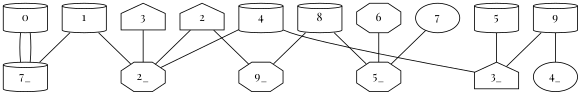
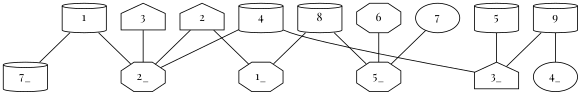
node "0": removed
node "9_": label "9_" -> "1_"
